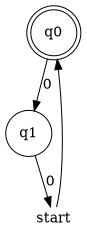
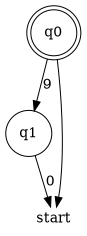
edge "q0" -> "q1": label "0" -> "9"
edge "start" -> "q0": reversed
